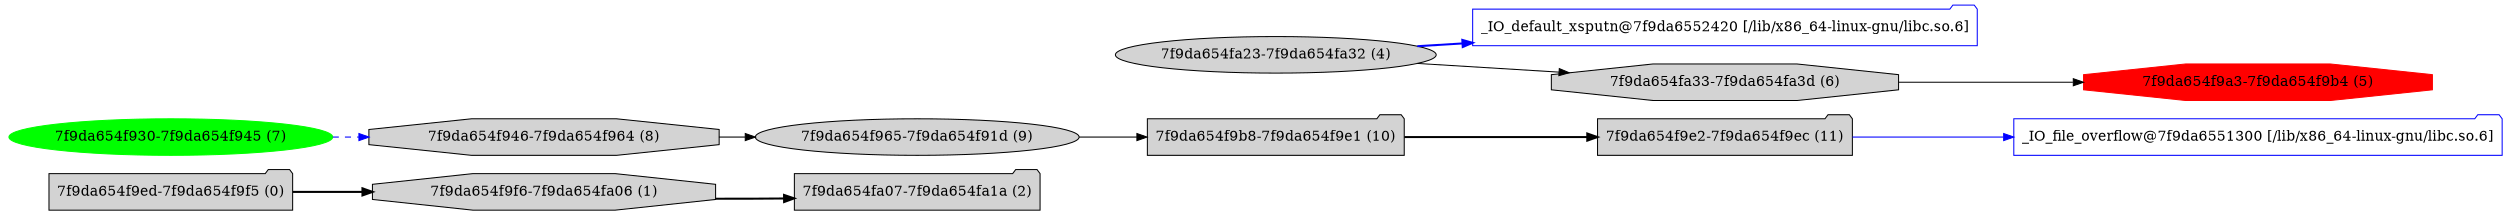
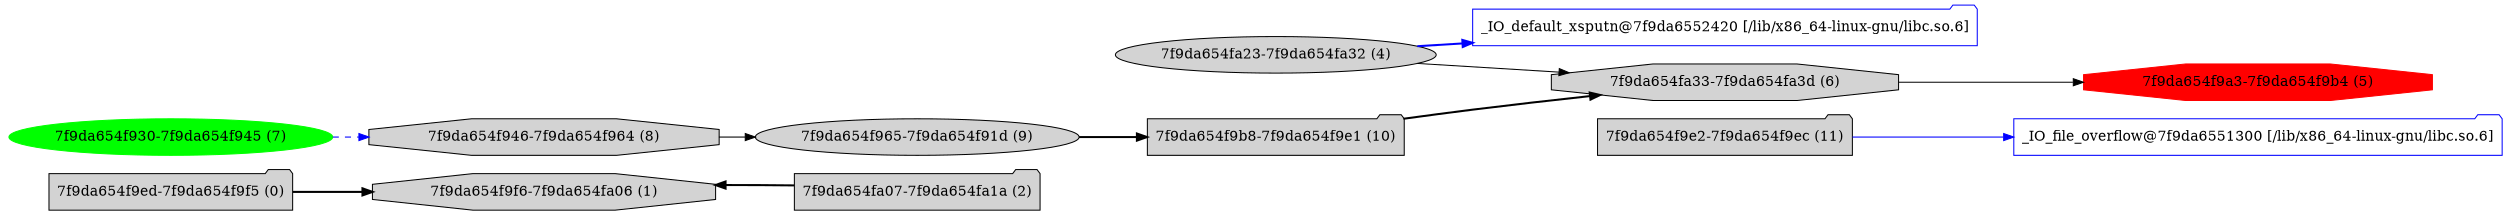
edge "7f9da654f965-7f9da654f91d (9)" -> "7f9da654f9b8-7f9da654f9e1 (10)": style solid -> bold
edge "7f9da654f9b8-7f9da654f9e1 (10)" -> "7f9da654f9e2-7f9da654f9ec (11)": now "7f9da654f9b8-7f9da654f9e1 (10)" -> "7f9da654fa33-7f9da654fa3d (6)"
edge "7f9da654f9f6-7f9da654fa06 (1)" -> "7f9da654fa07-7f9da654fa1a (2)": reversed
